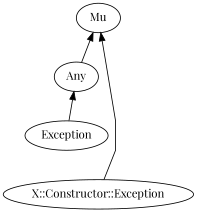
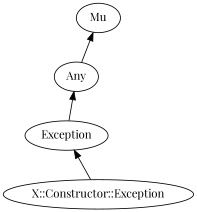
edge "X::Constructor::Exception" -> "Mu": now "X::Constructor::Exception" -> "Exception"
